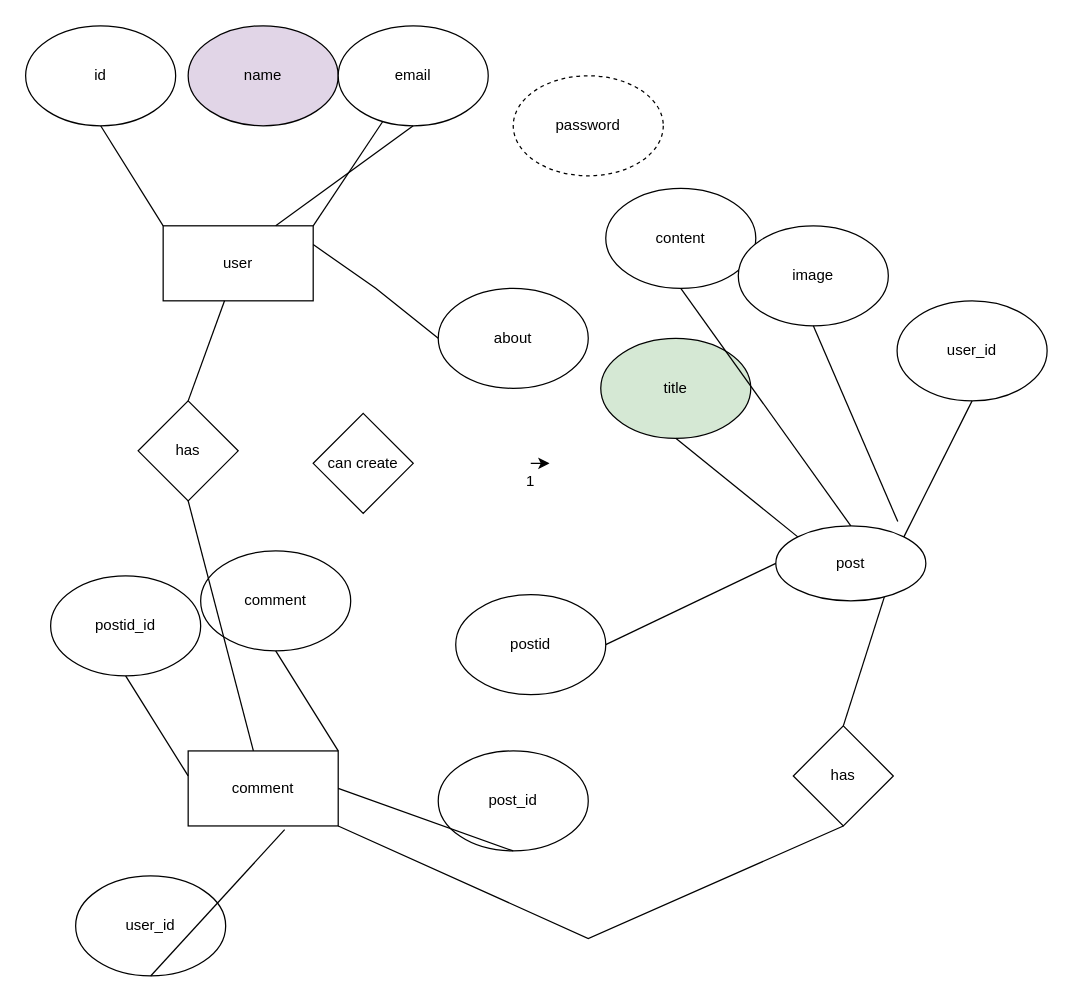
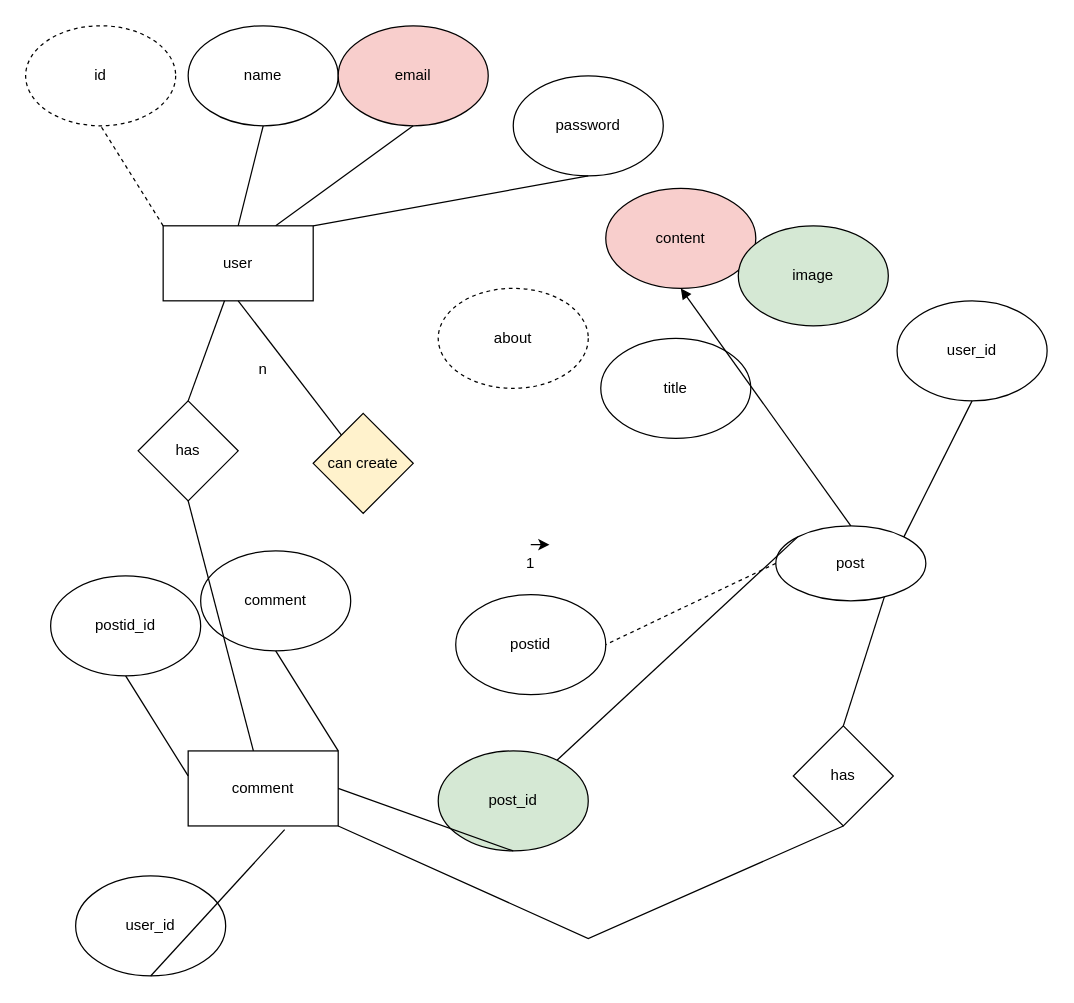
node "id": style solid -> dashed
node "name": fillcolor #e1d5e7 -> #ffffff
node "email": fillcolor #ffffff -> #f8cecc
node "password": style dashed -> solid
edge "id" -- "user": style solid -> dashed
edge "name" -- "user": added
edge "email" -- "user": now "password" -- "user"
node "content": fillcolor #ffffff -> #f8cecc
node "image": fillcolor #ffffff -> #d5e8d4
edge "user" -- "about": removed
edge "content" -- "post": arrowhead none -> block
node "about": style solid -> dashed
edge "user" -- "can create": added
node "n": added
node "title": fillcolor #d5e8d4 -> #ffffff
edge "image" -- "post": removed
node "can create": fillcolor #ffffff -> #fff2cc
node "1": moved (531, 482) -> (531, 563)
edge "title" -- "post": now "post_id" -- "post"
edge "post" -- "postid": style solid -> dashed
node "post_id": fillcolor #ffffff -> #d5e8d4
